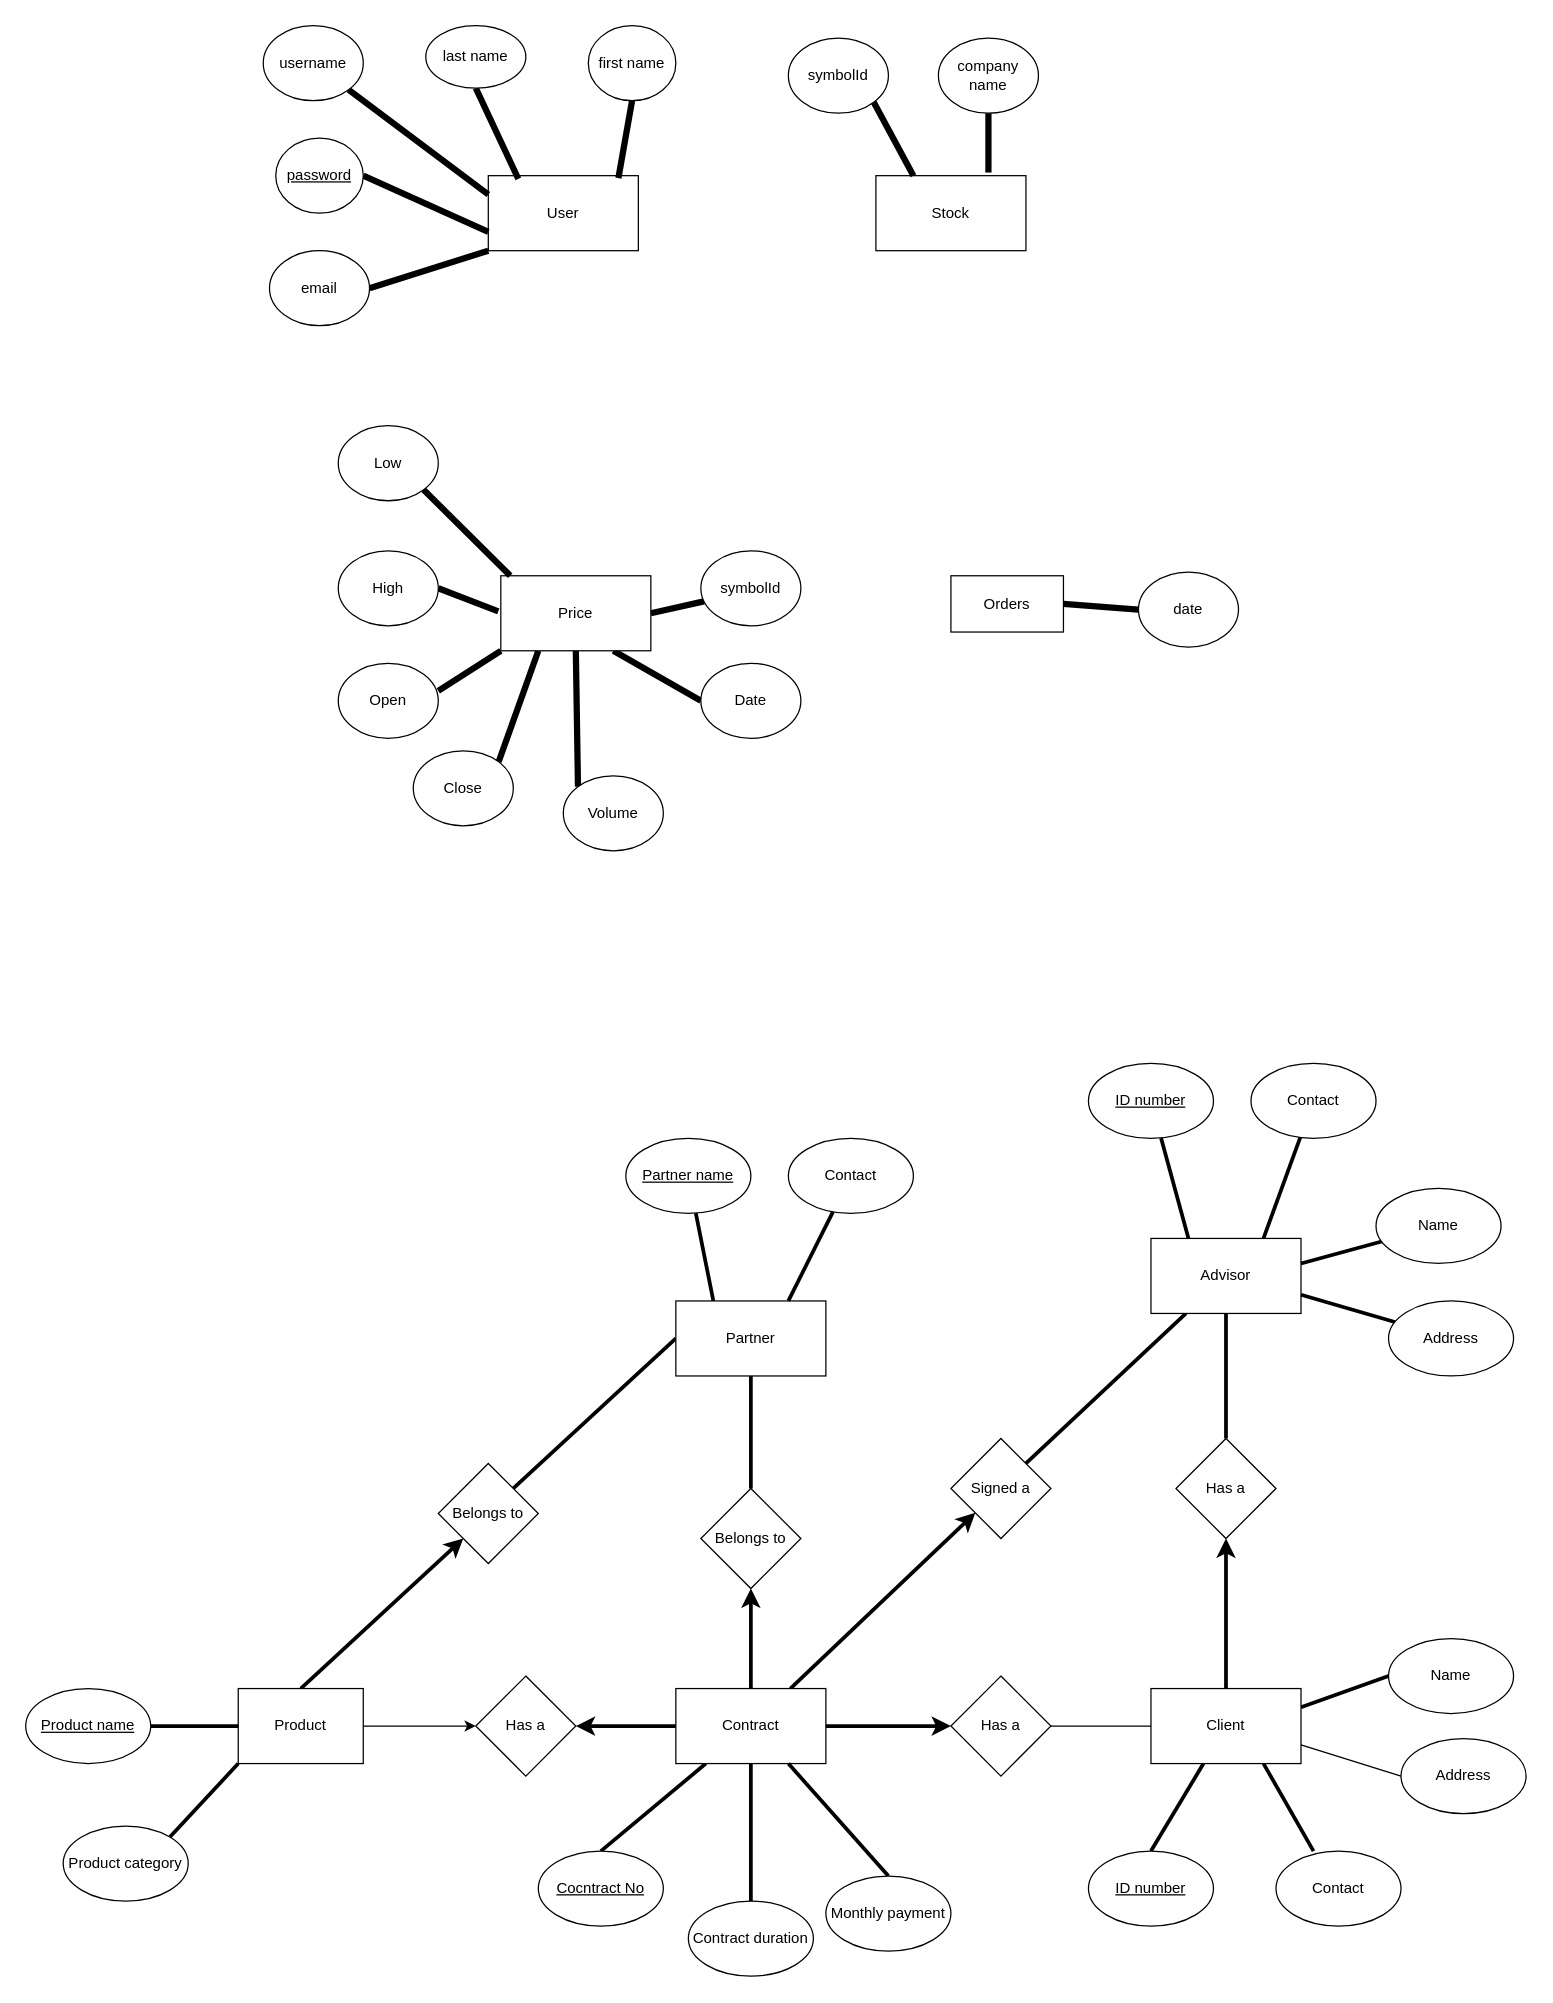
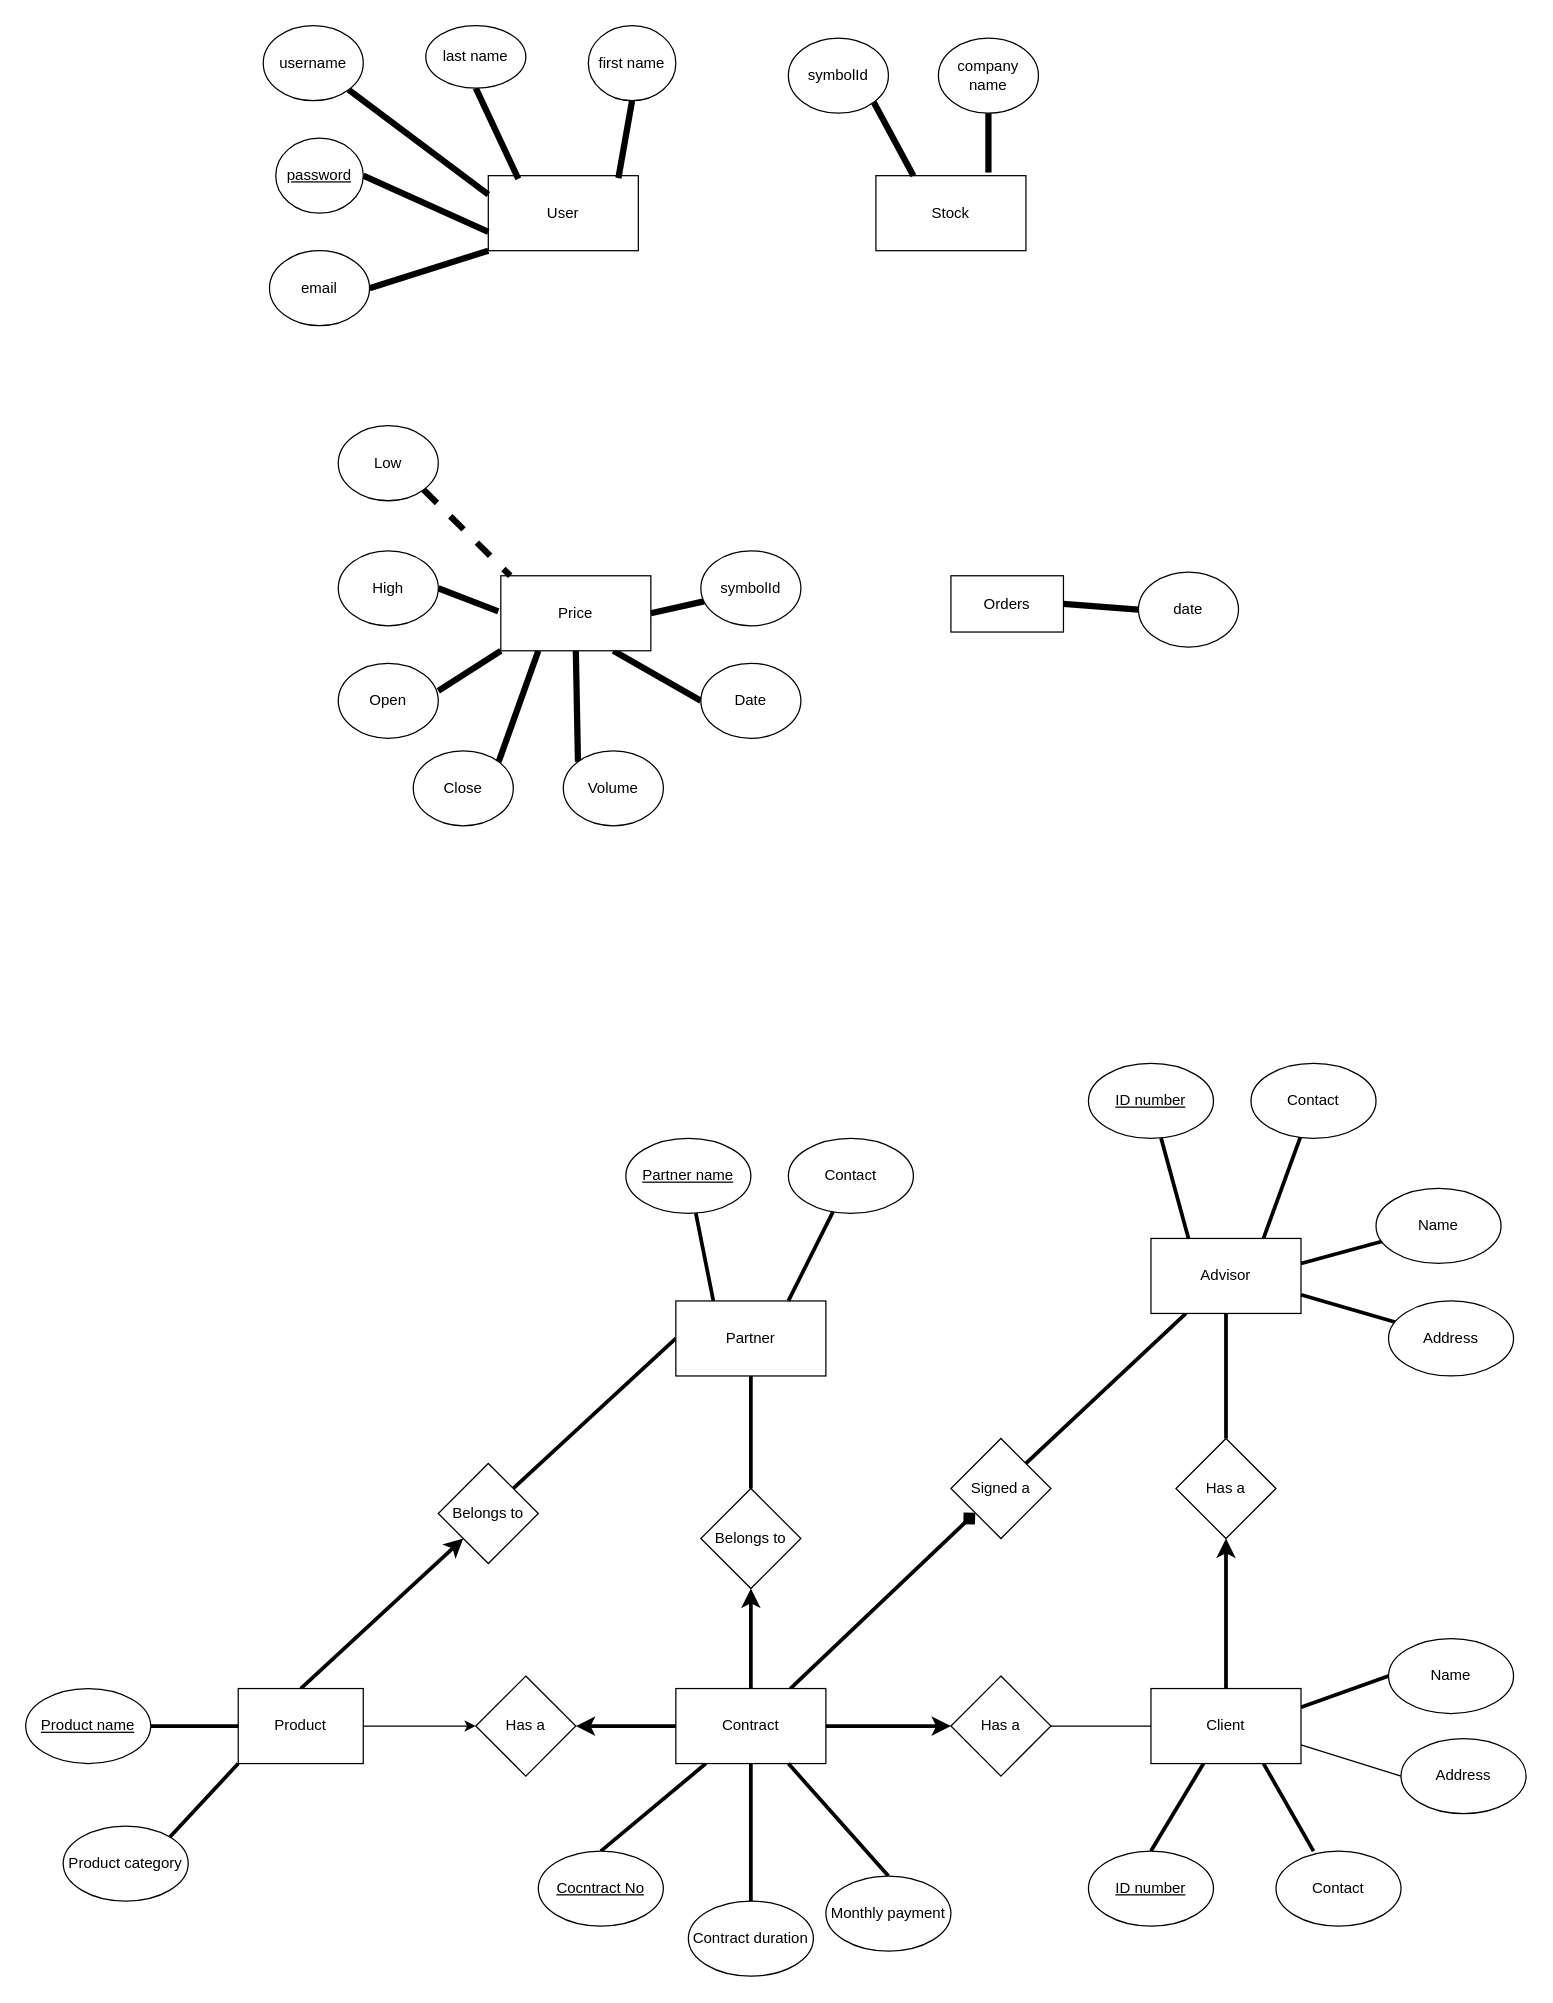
edge "Low" -- "Price": style solid -> dashed
node "Volume": moved (613, 813) -> (613, 788)
edge "Contract" -> "Signed a": arrowhead classic -> diamond
